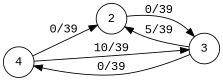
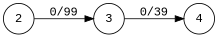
edge "2" -> "3": label "0/39" -> "0/99"
edge "3" -> "2": removed, label "5/39"
edge "4" -> "2": removed, label "0/39"
edge "4" -> "3": removed, label "10/39"
